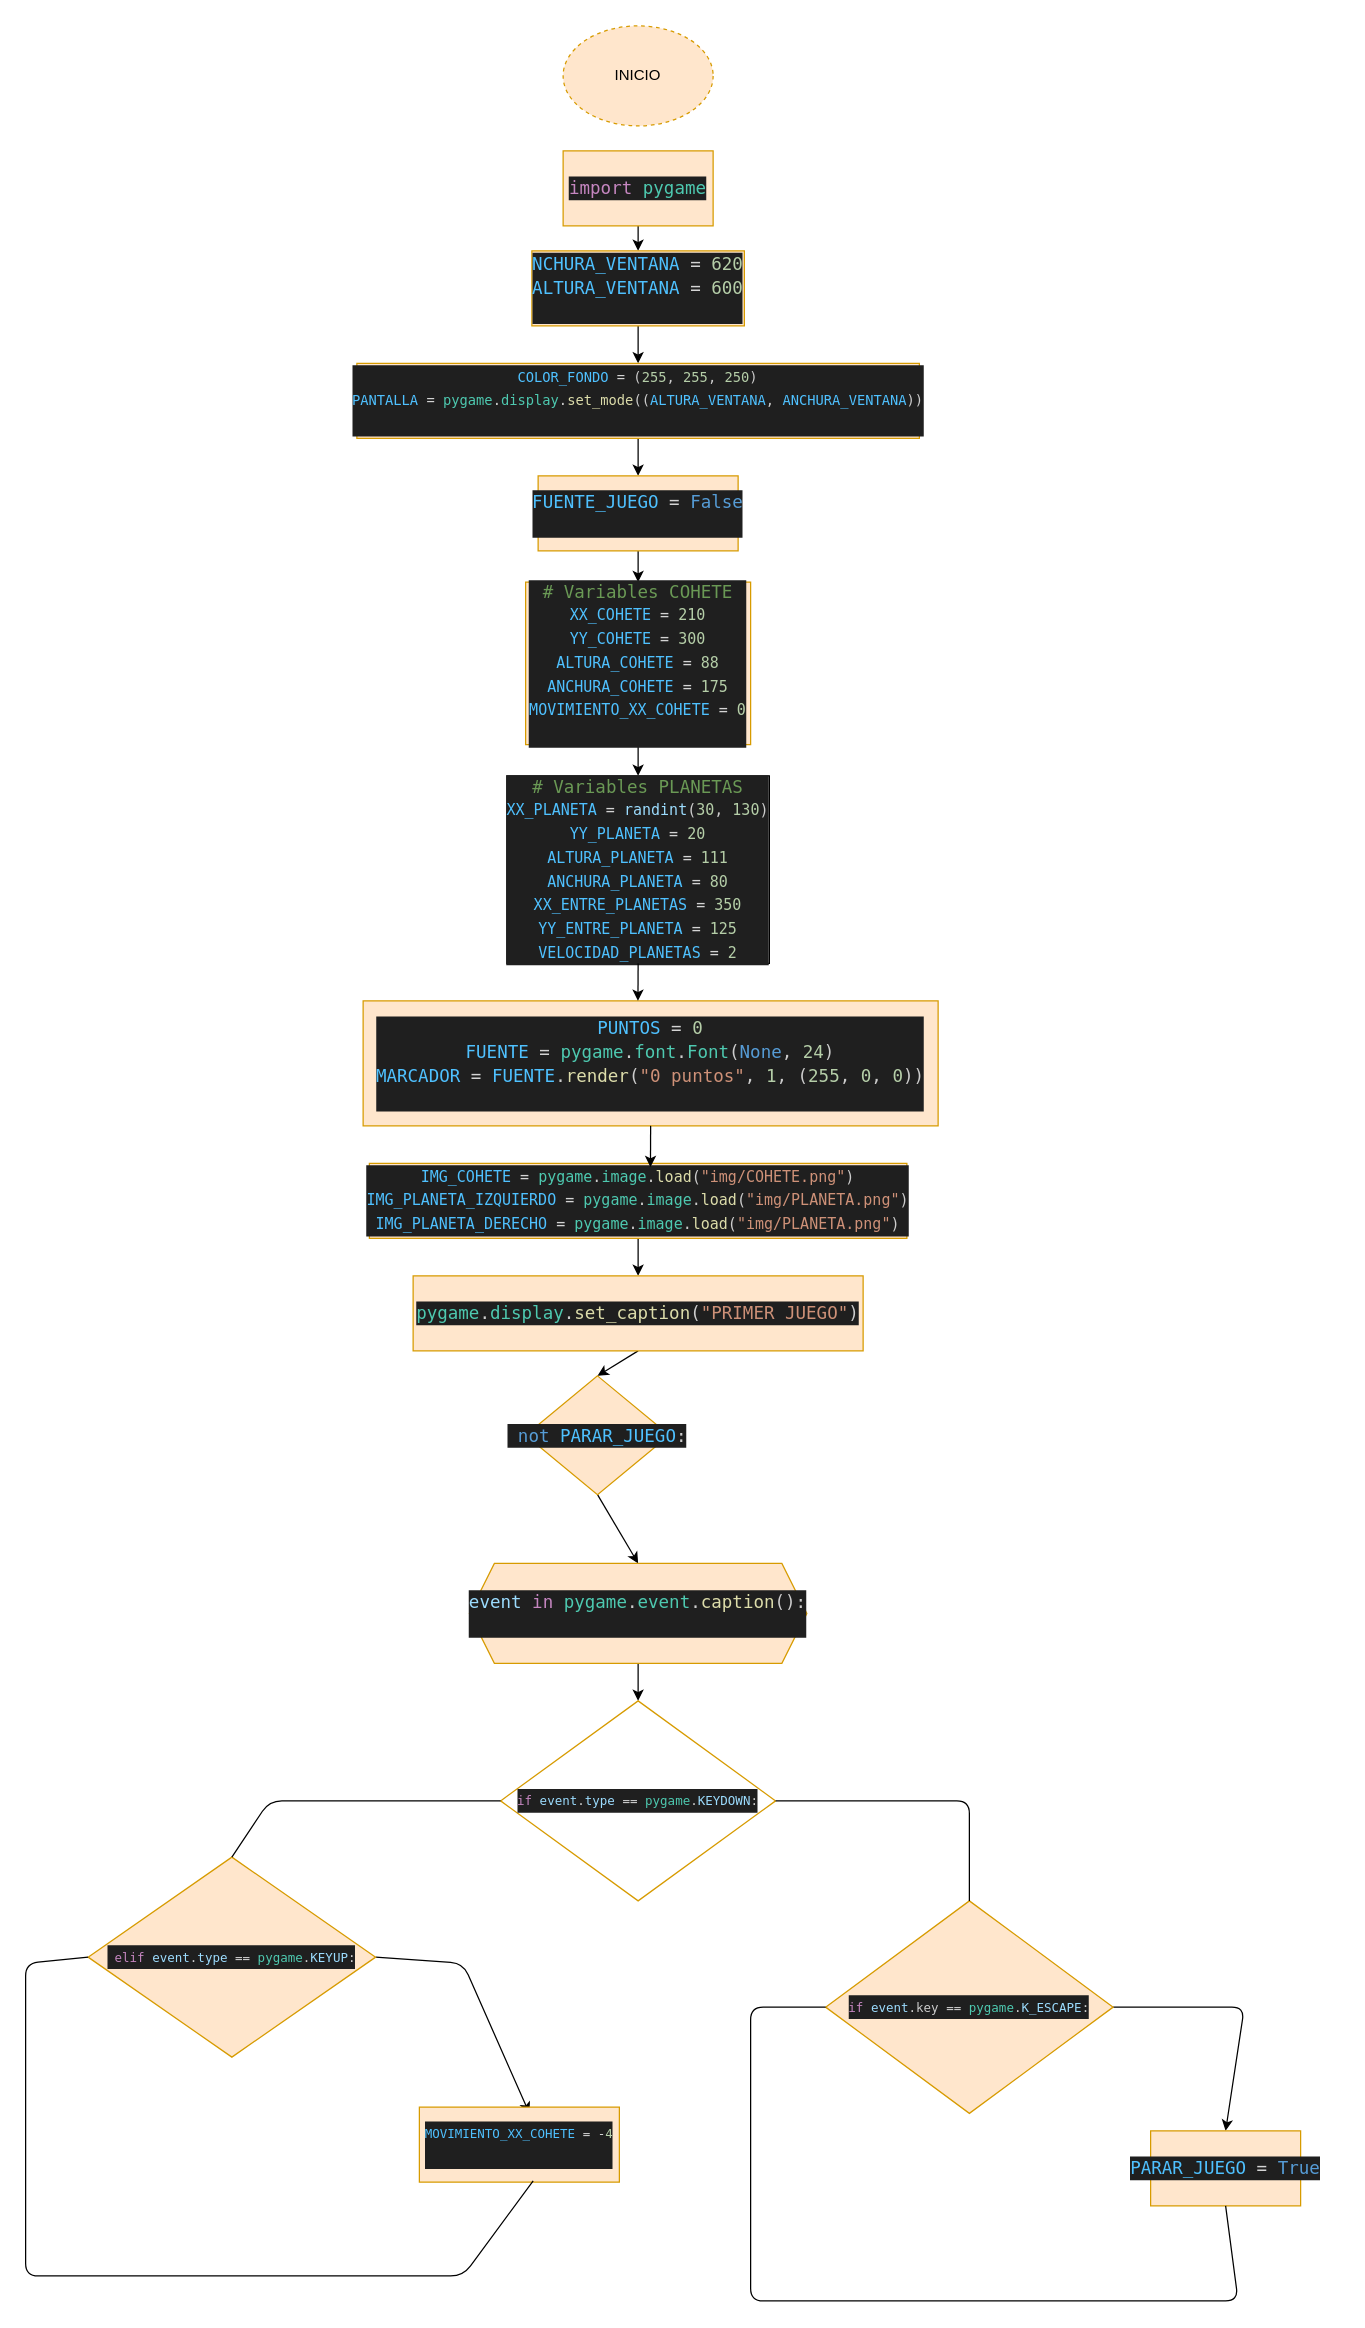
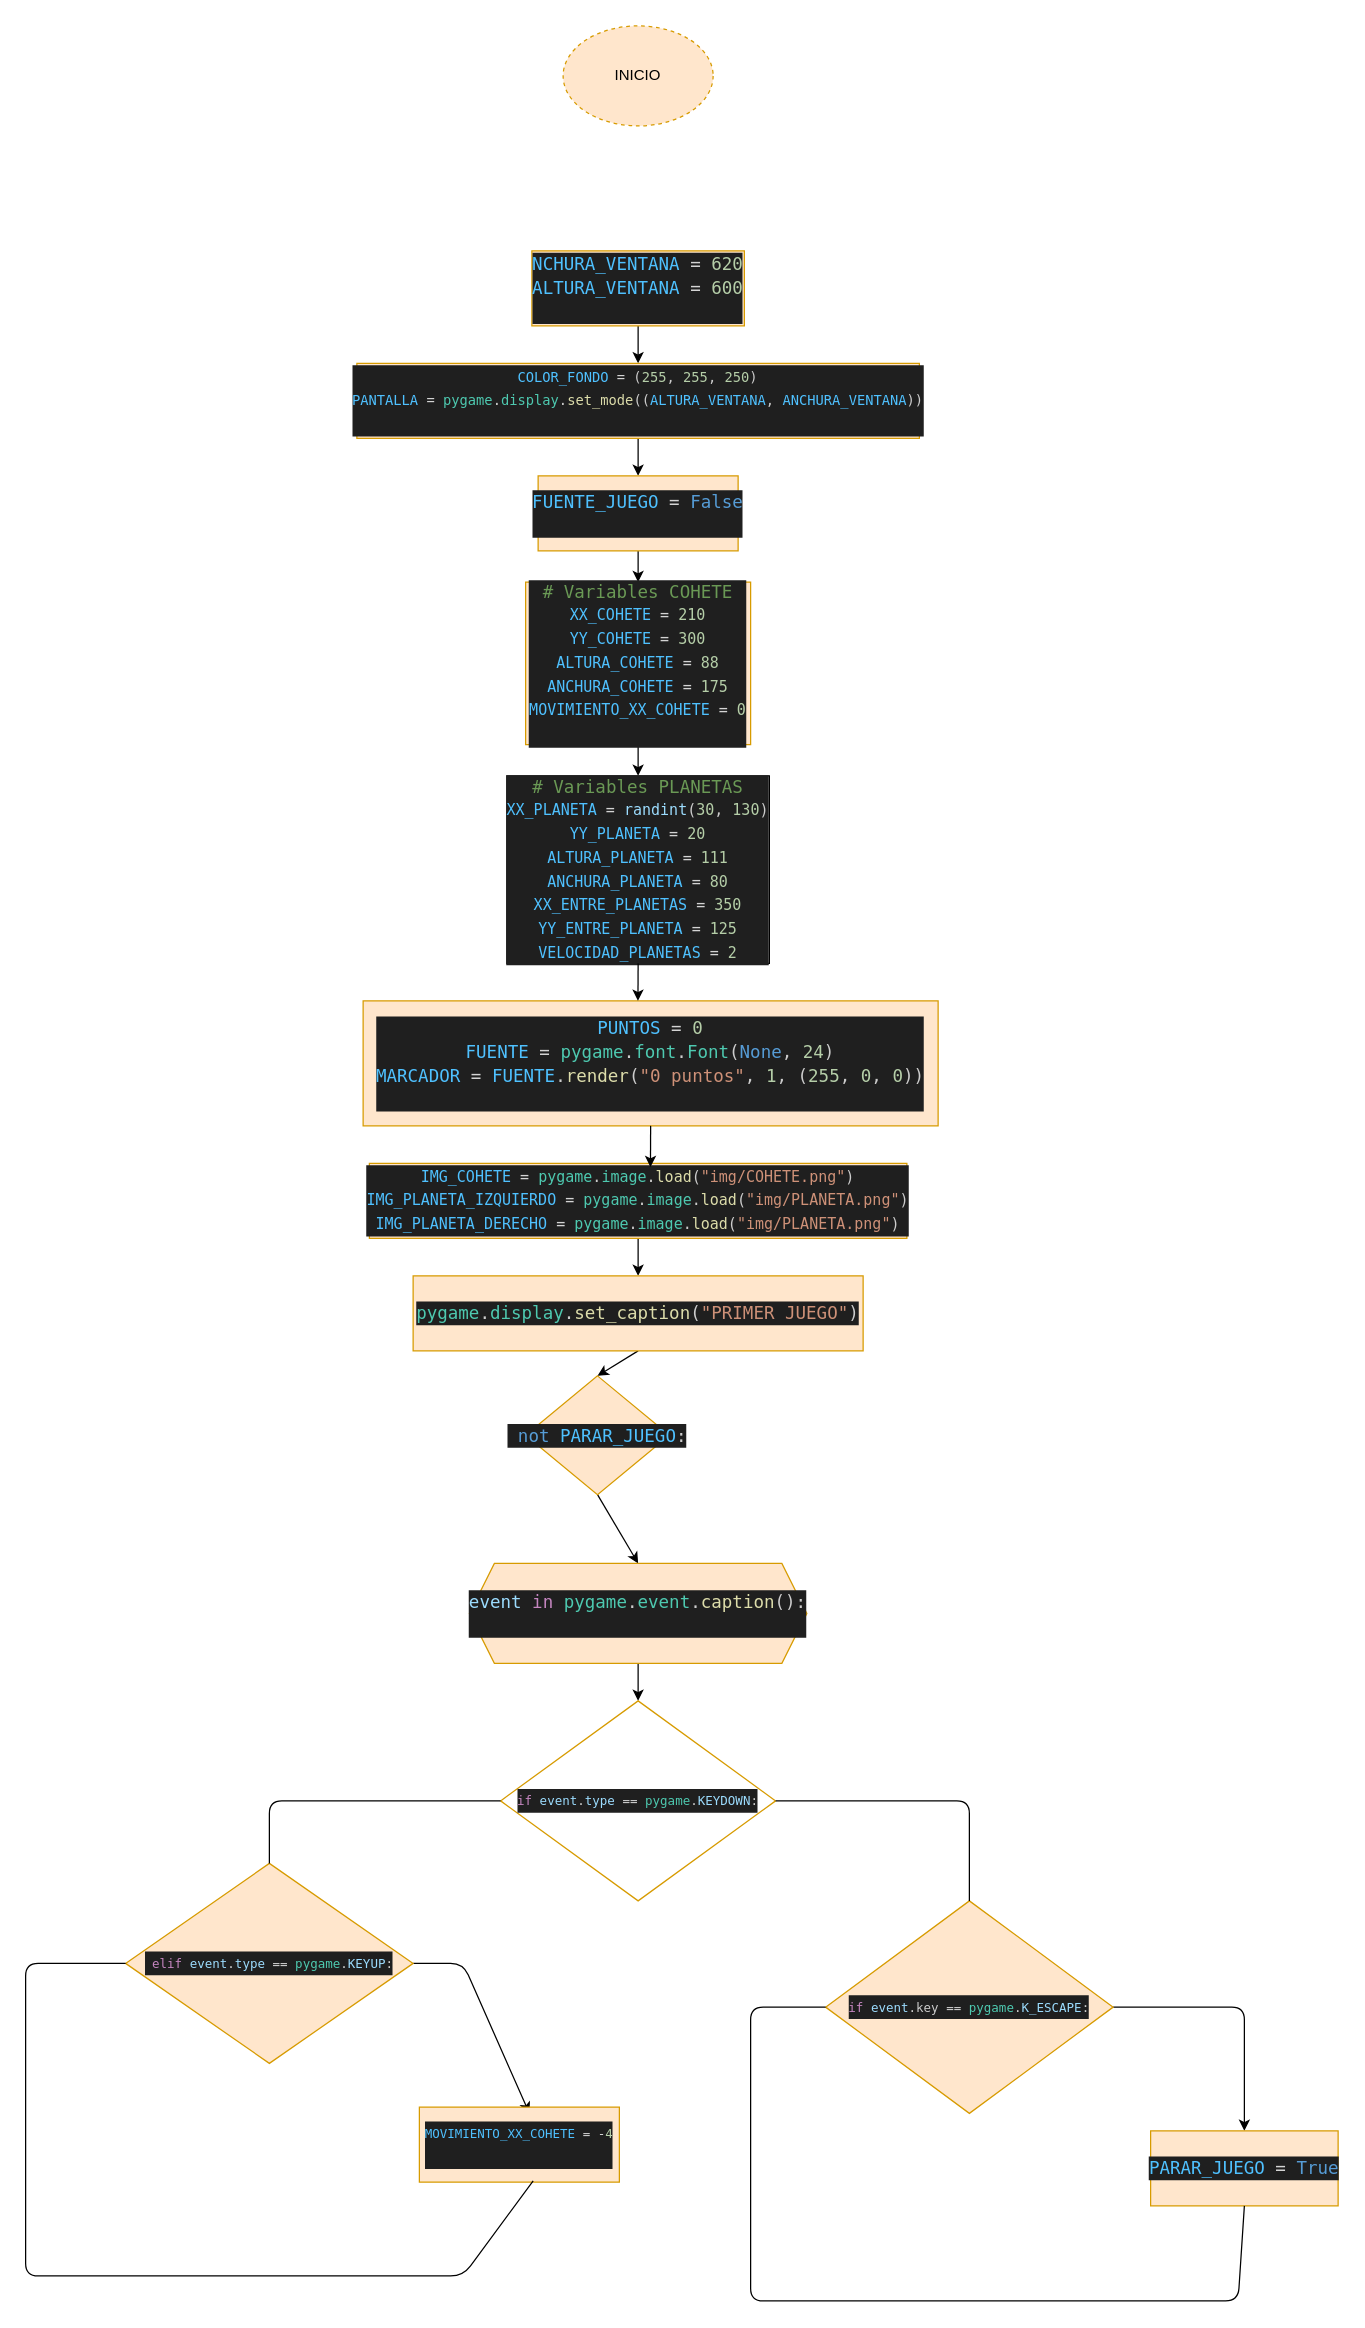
node "import pygame": removed
edge "import pygame" -> "NCHURA_VENTANA = 620 ALTURA_VENTANA = 600": removed
node "elif event.type == pygame.KEYUP:": moved (232, 1957) -> (269, 1963)
node "PARAR_JUEGO = True": size 150x75 -> 188x75
